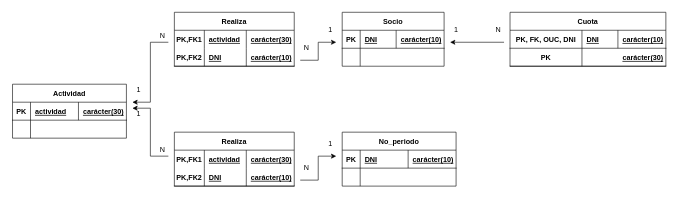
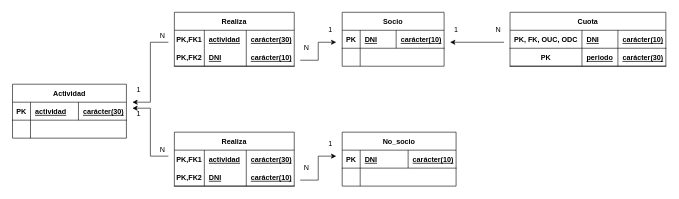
node "PK, FK, OUC, DNI": label "PK, FK, OUC, DNI" -> "PK, FK, OUC, ODC"
node "periodo": added
node "No_periodo": label "No_periodo" -> "No_socio"
